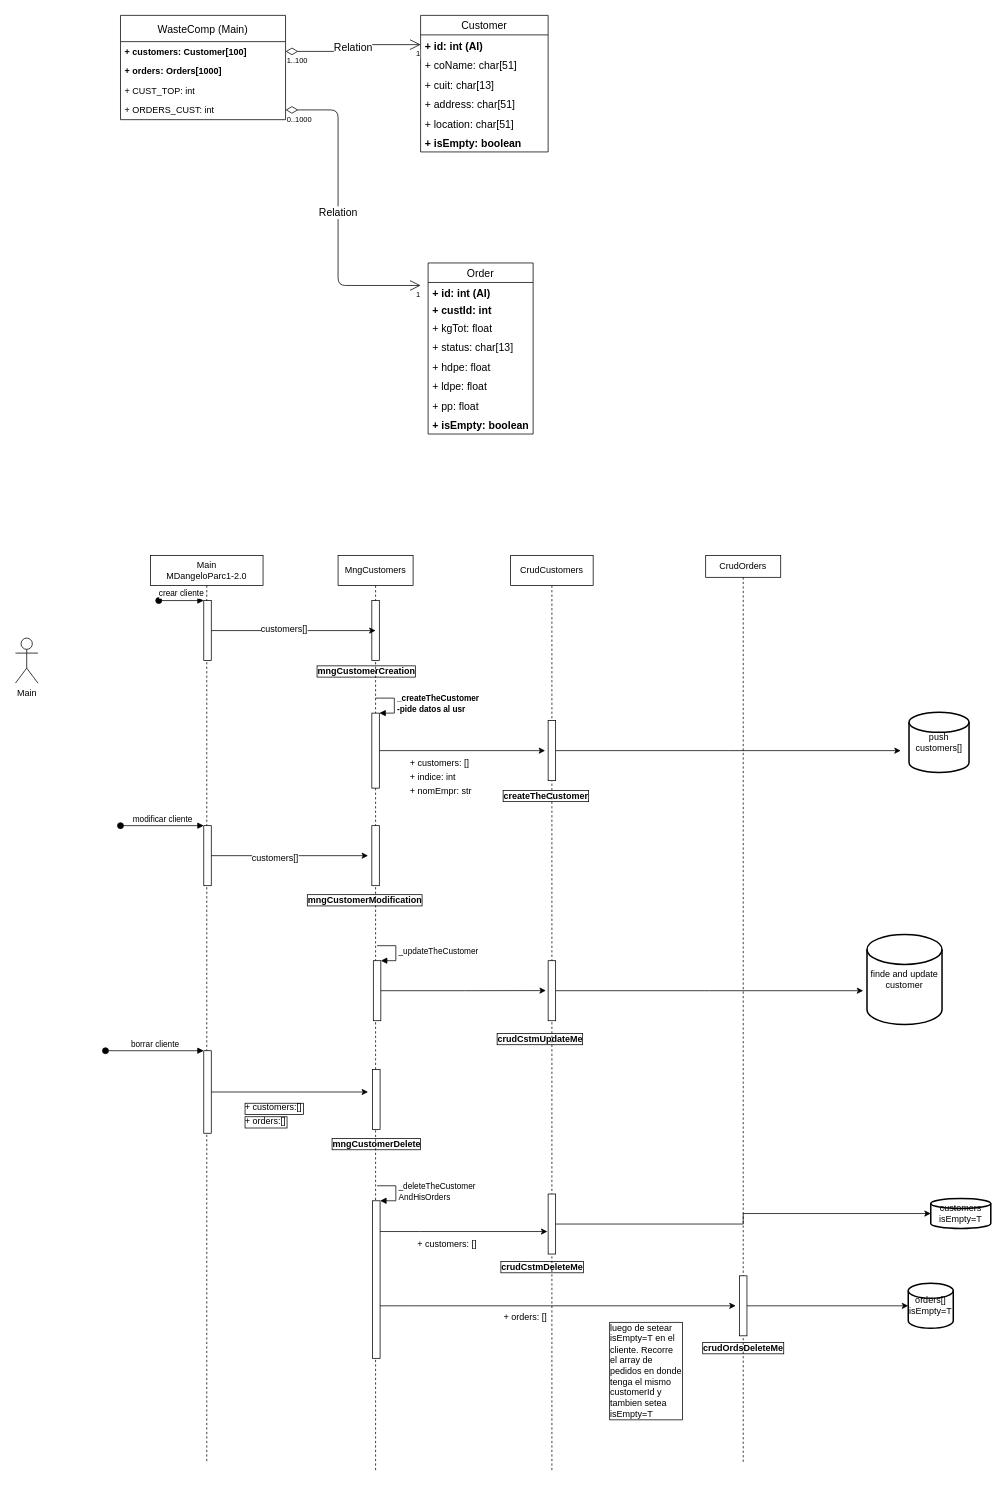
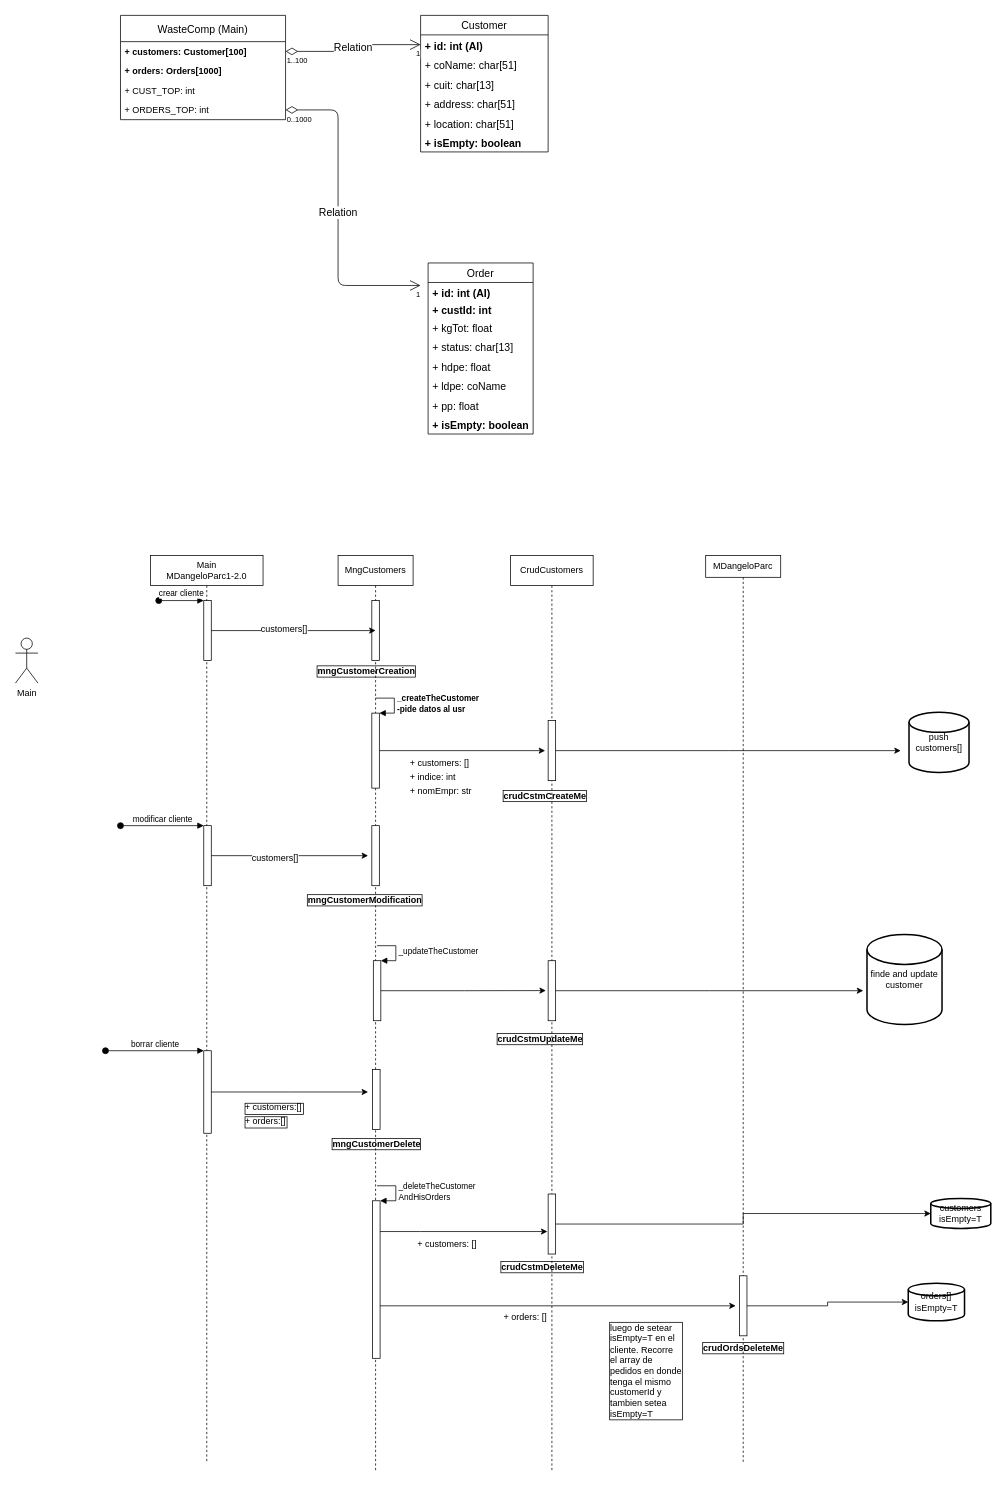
node "+ ORDERS_CUST: int": label "+ ORDERS_CUST: int" -> "+ ORDERS_TOP: int"
node "+ ldpe: float": label "+ ldpe: float" -> "+ ldpe: coName"
node "CrudOrders": label "CrudOrders" -> "MDangeloParc"
node "createTheCustomer": label "createTheCustomer" -> "crudCstmCreateMe"
node "orders[] isEmpty=T": size 45x45 -> 56x38
